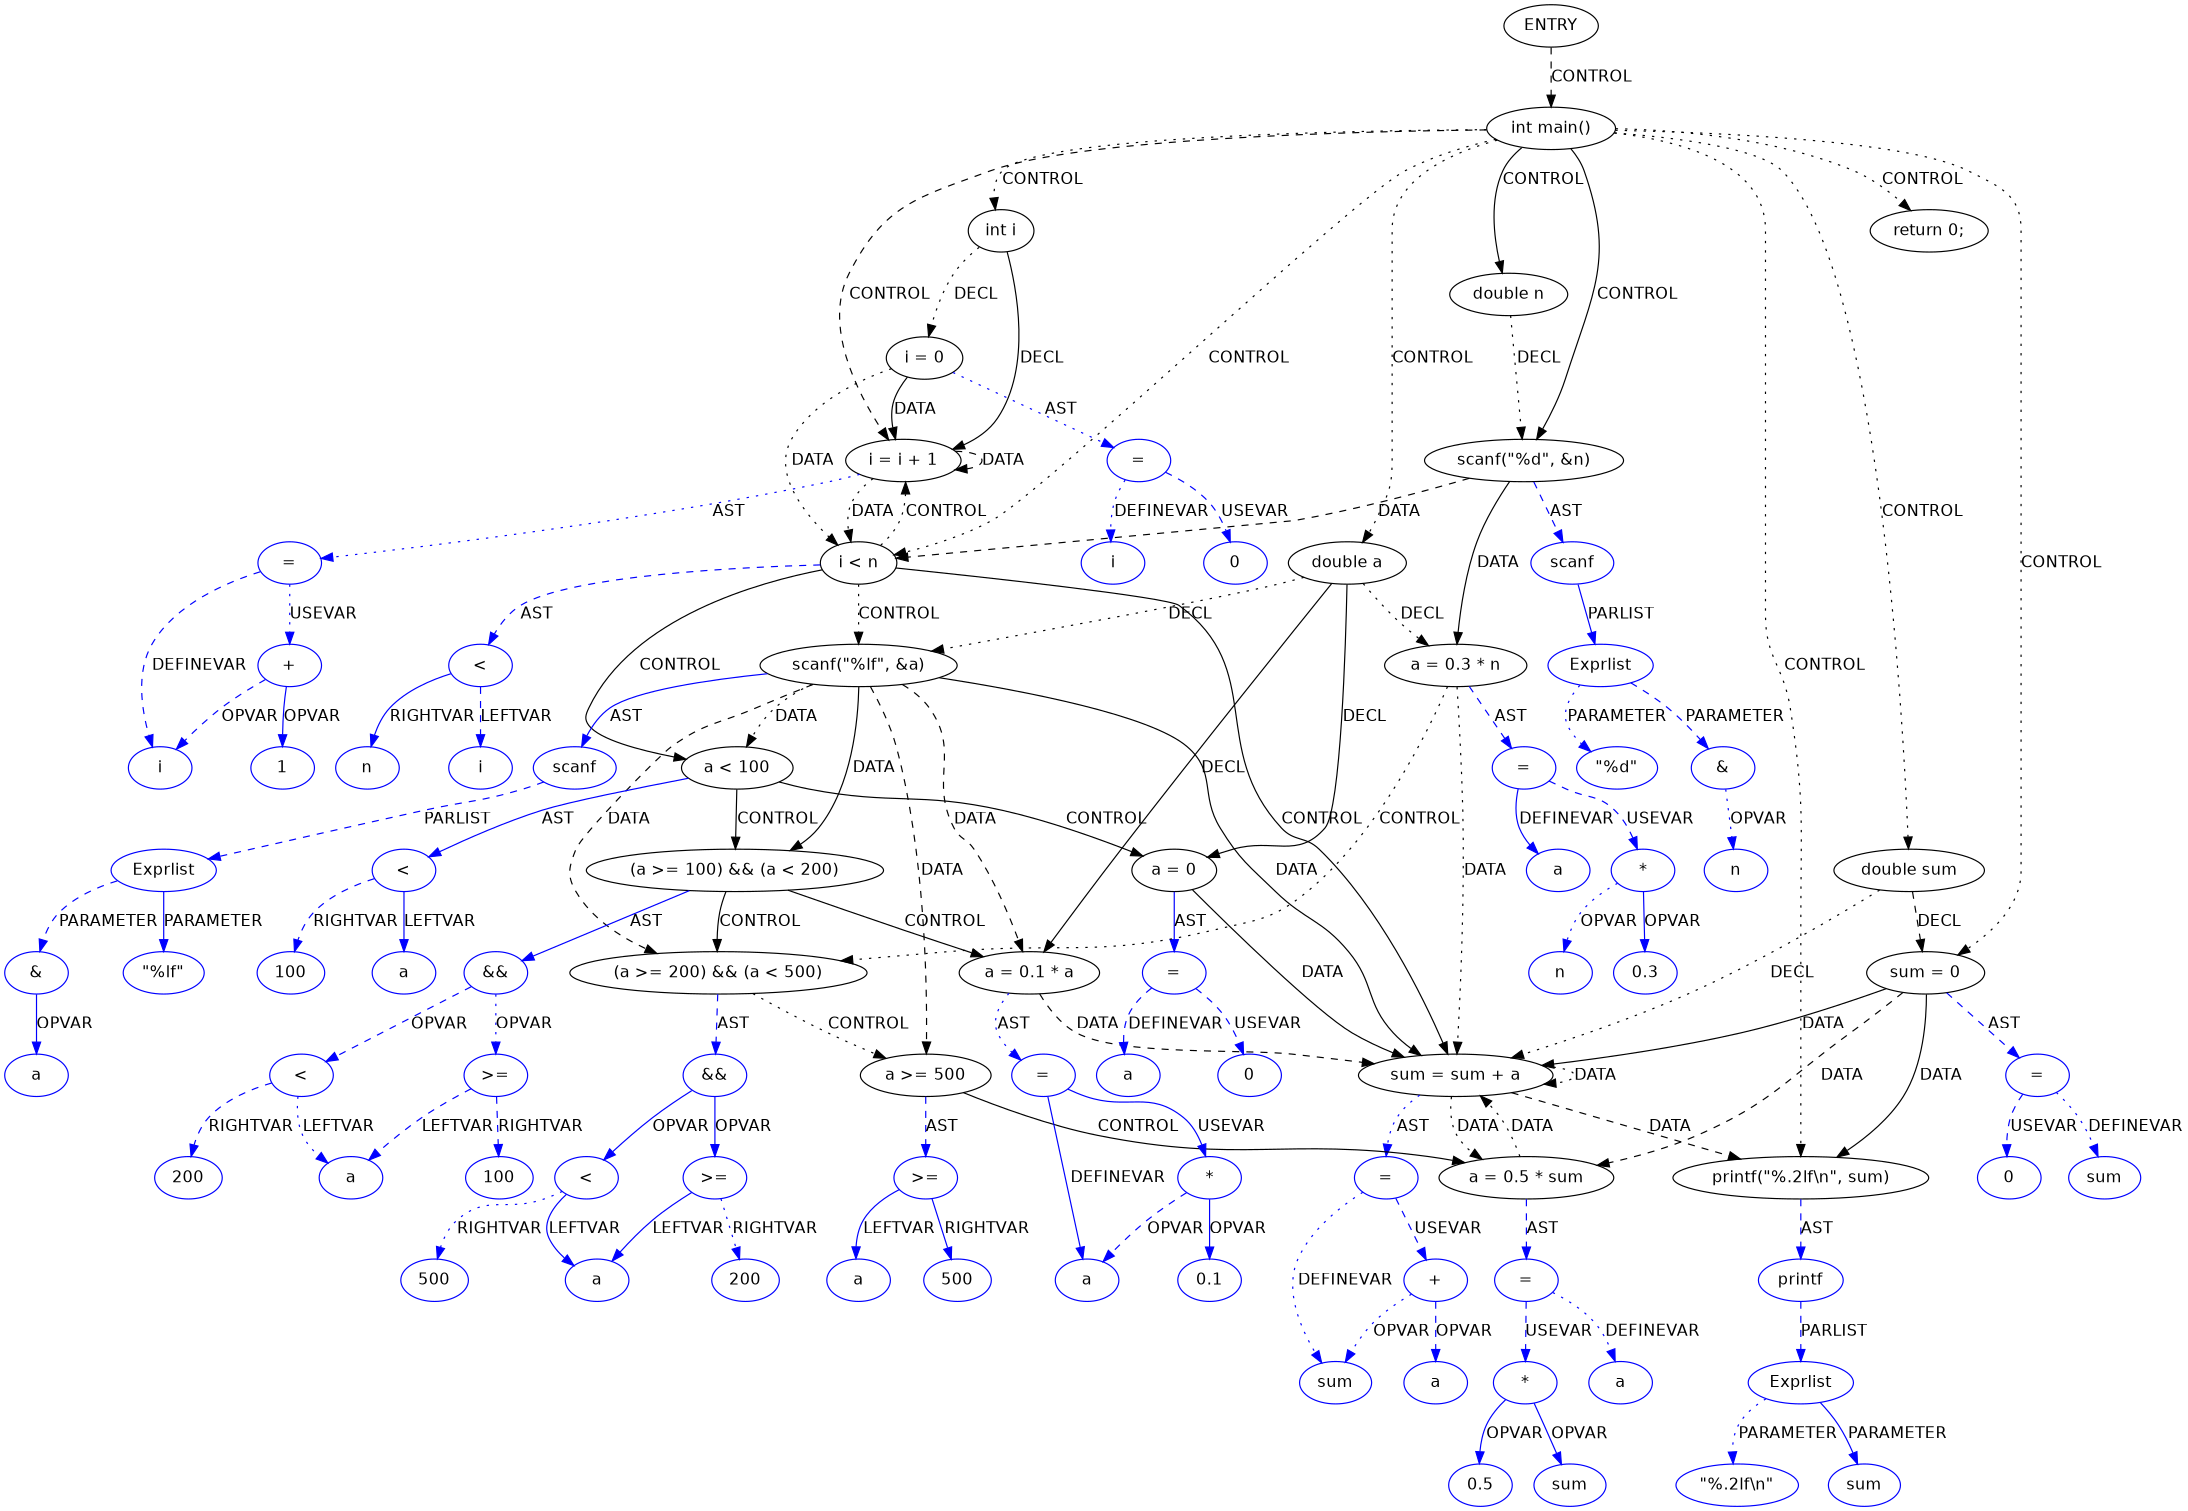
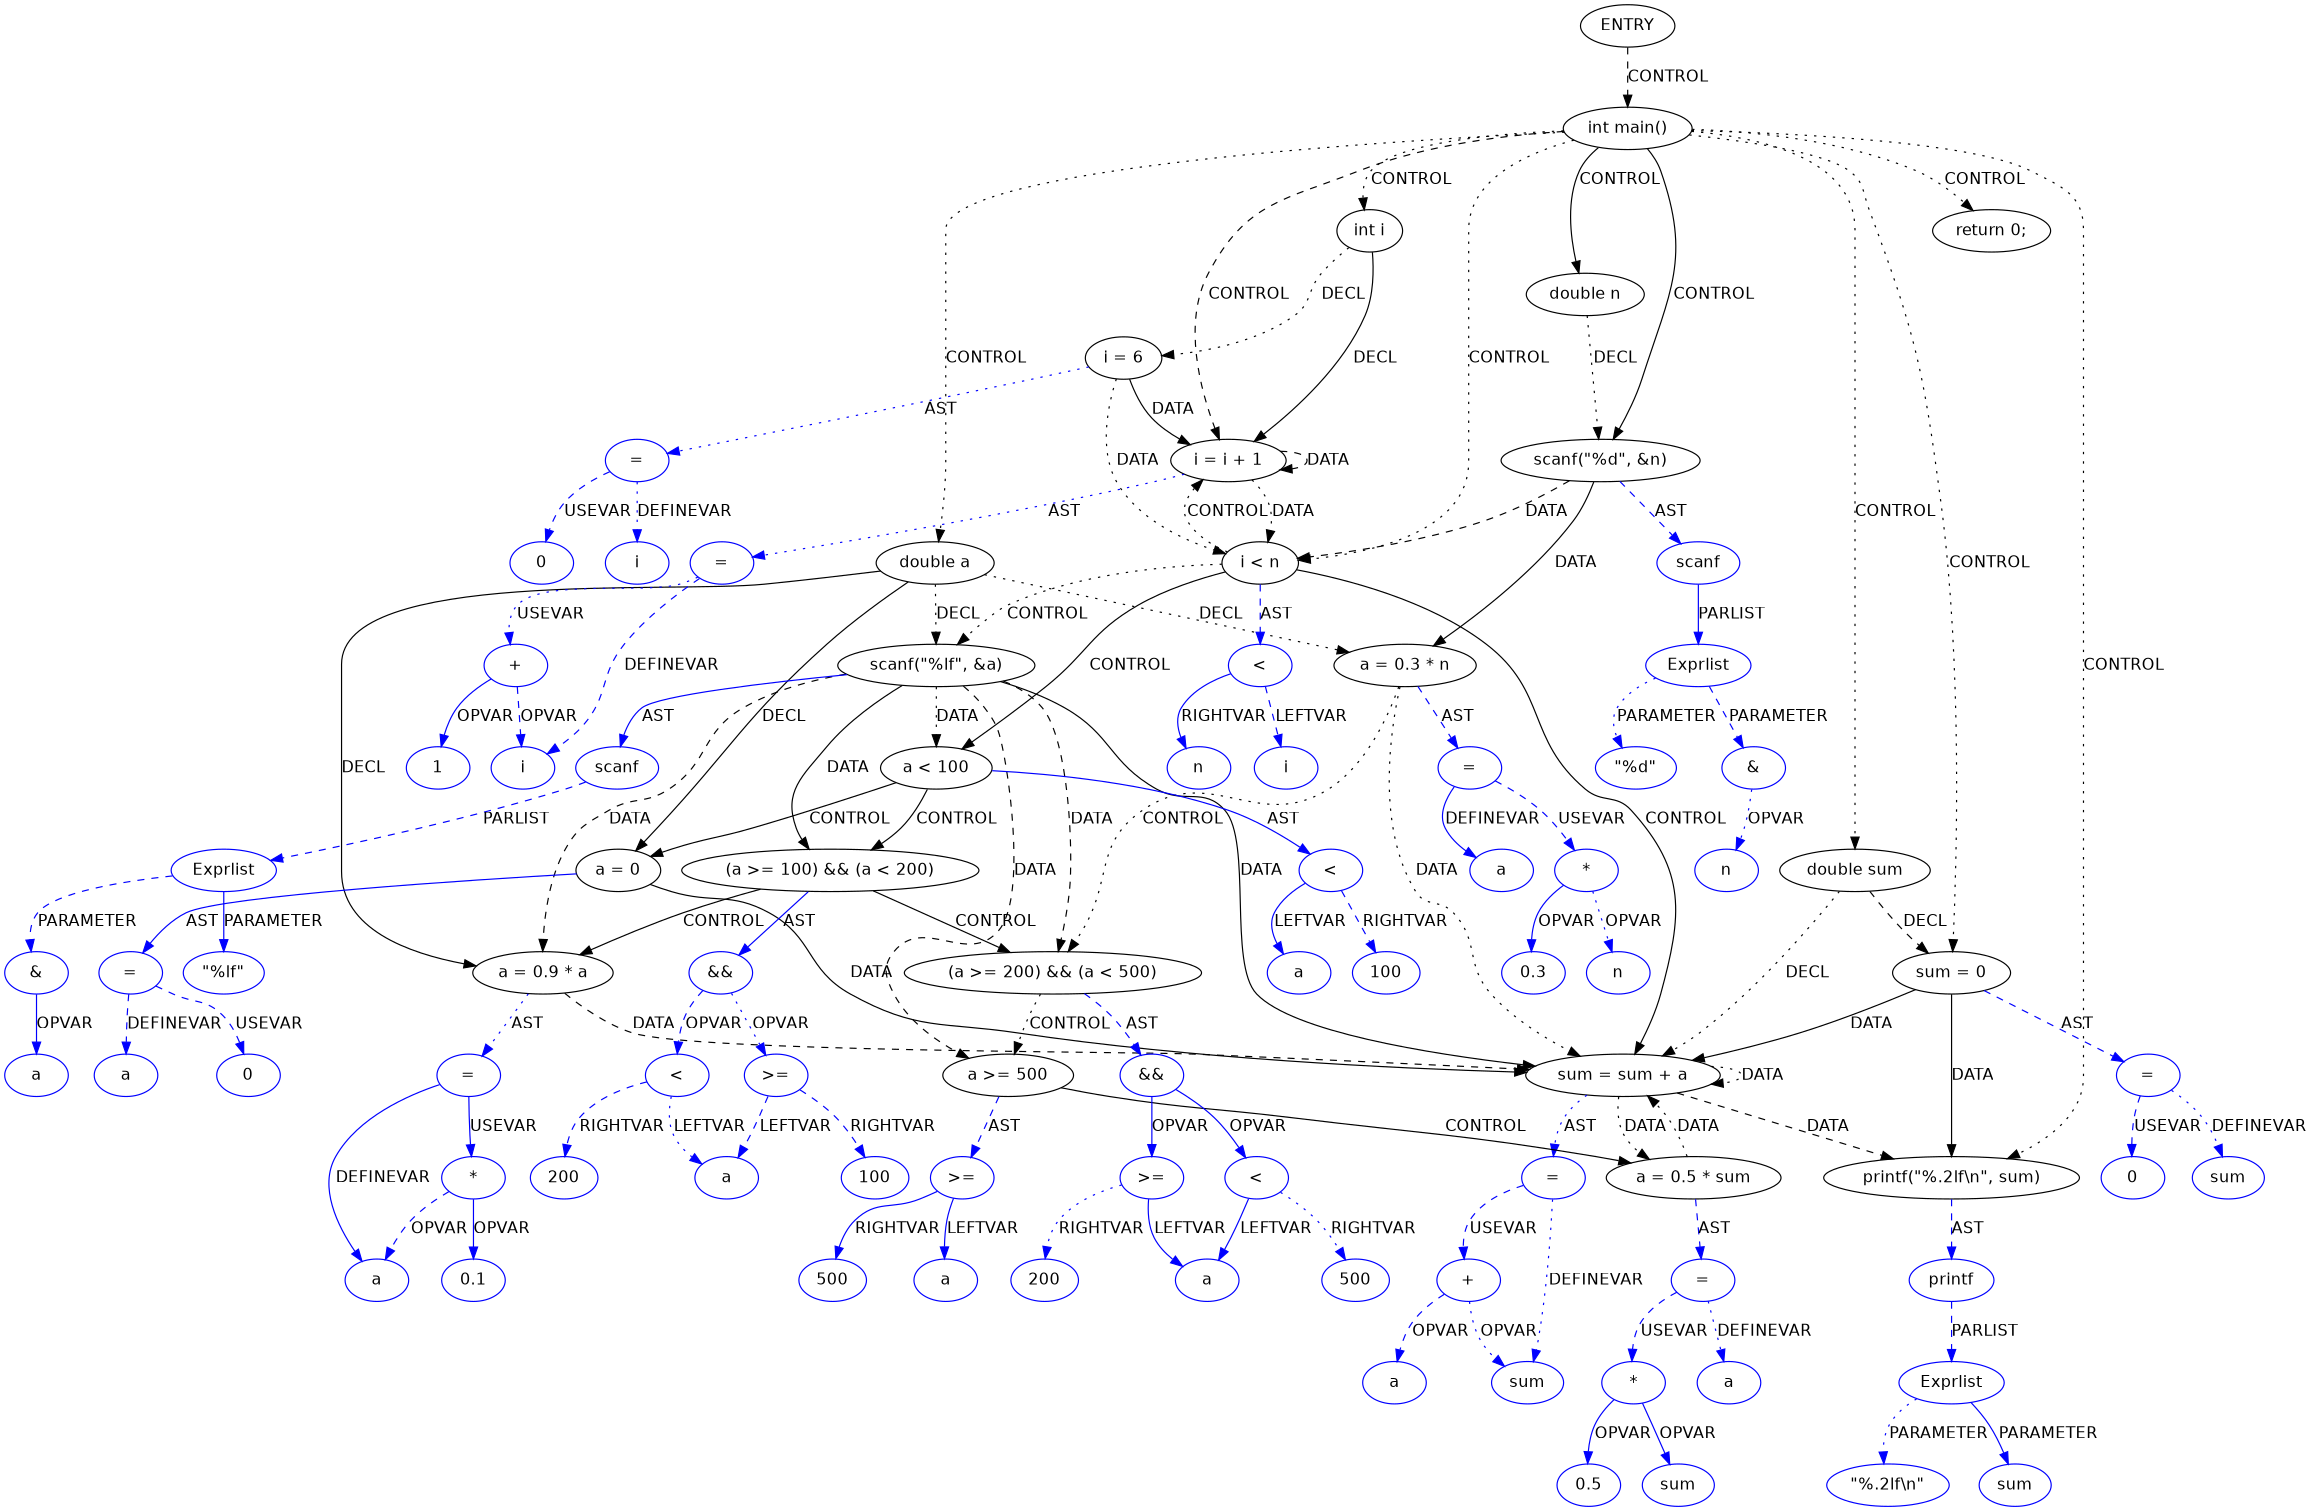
node "i = 0": label "i = 0" -> "i = 6"
node "a = 0.1 * a": label "a = 0.1 * a" -> "a = 0.9 * a"
edge "sum = 0" -> "a = 0.5 * sum": removed, label "DATA"
